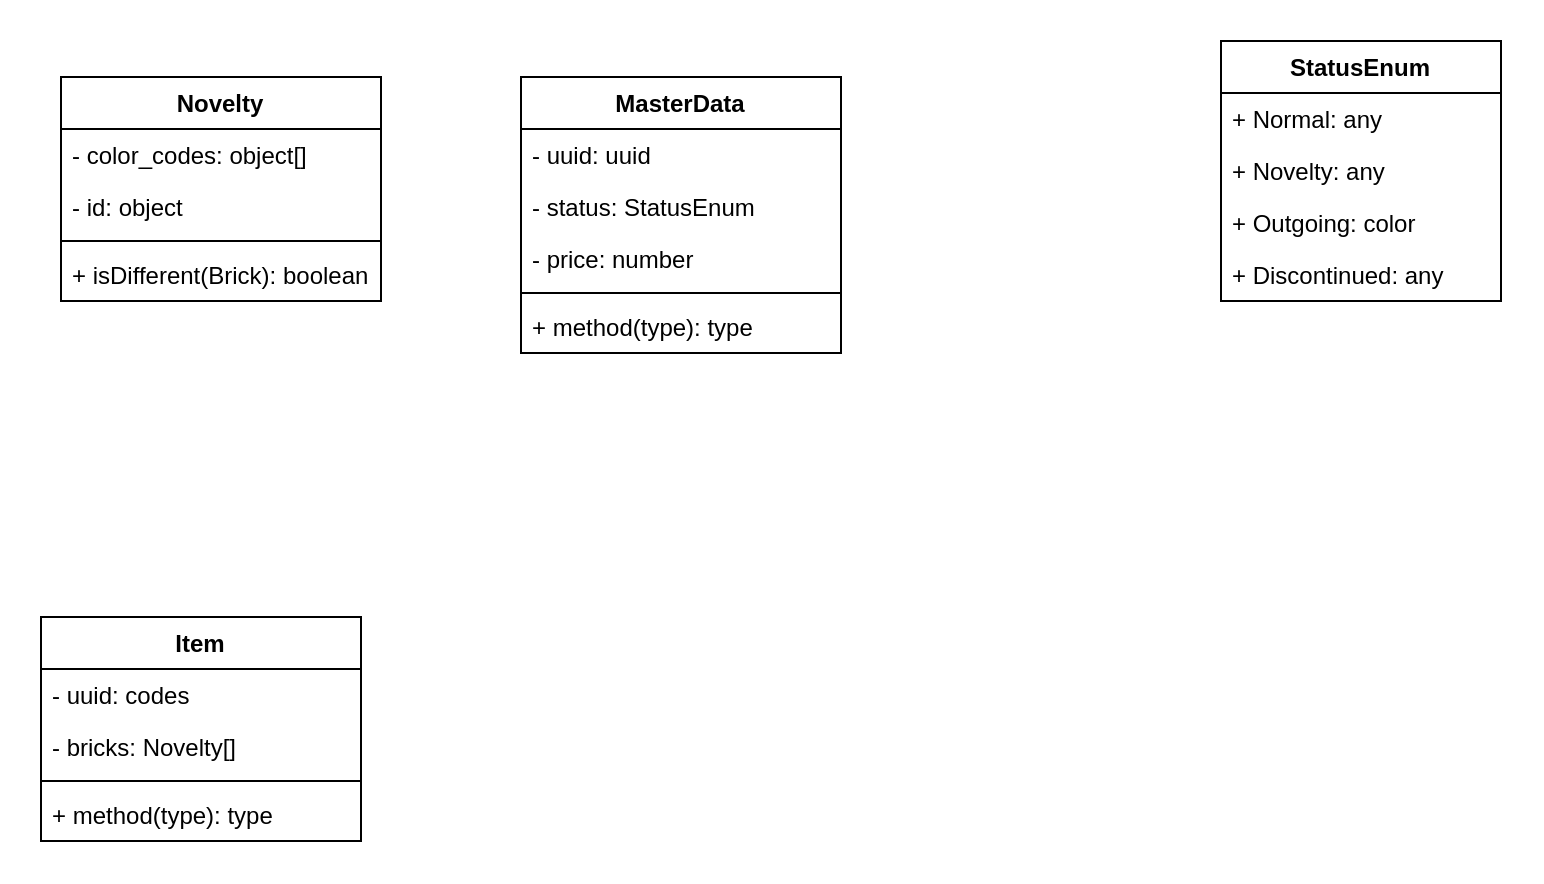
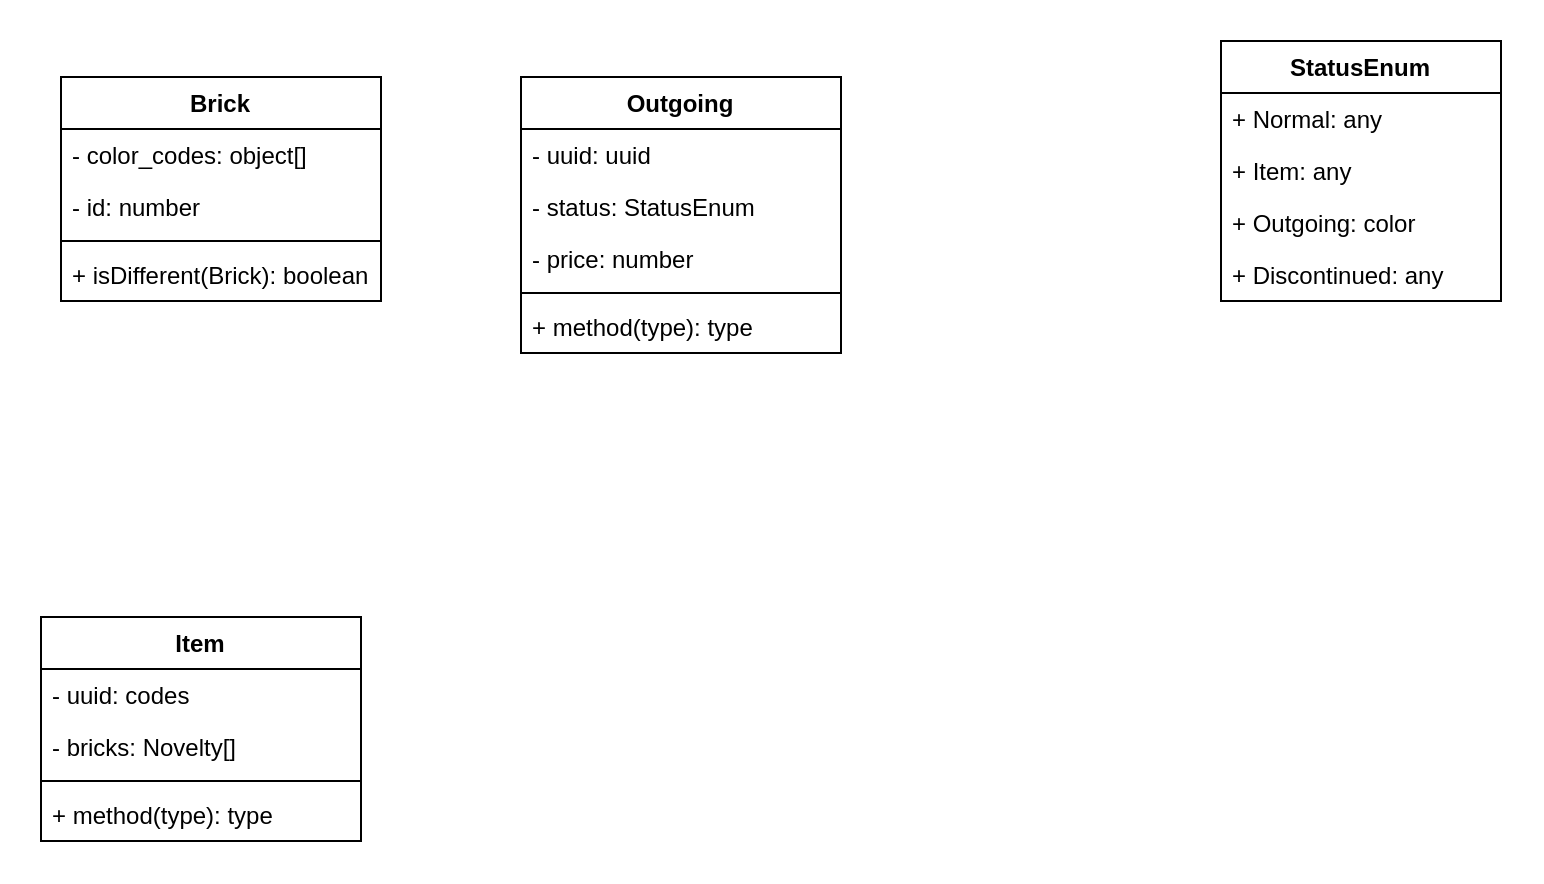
node "Novelty": label "Novelty" -> "Brick"
node "MasterData": label "MasterData" -> "Outgoing"
node "+ Novelty: any": label "+ Novelty: any" -> "+ Item: any"
node "- id: object": label "- id: object" -> "- id: number"
